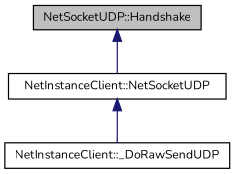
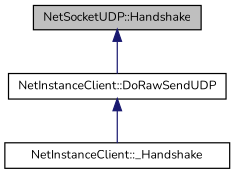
node "NetInstanceClient::NetSocketUDP": label "NetInstanceClient::NetSocketUDP" -> "NetInstanceClient::DoRawSendUDP"
node "NetInstanceClient::_DoRawSendUDP": label "NetInstanceClient::_DoRawSendUDP" -> "NetInstanceClient::_Handshake"
